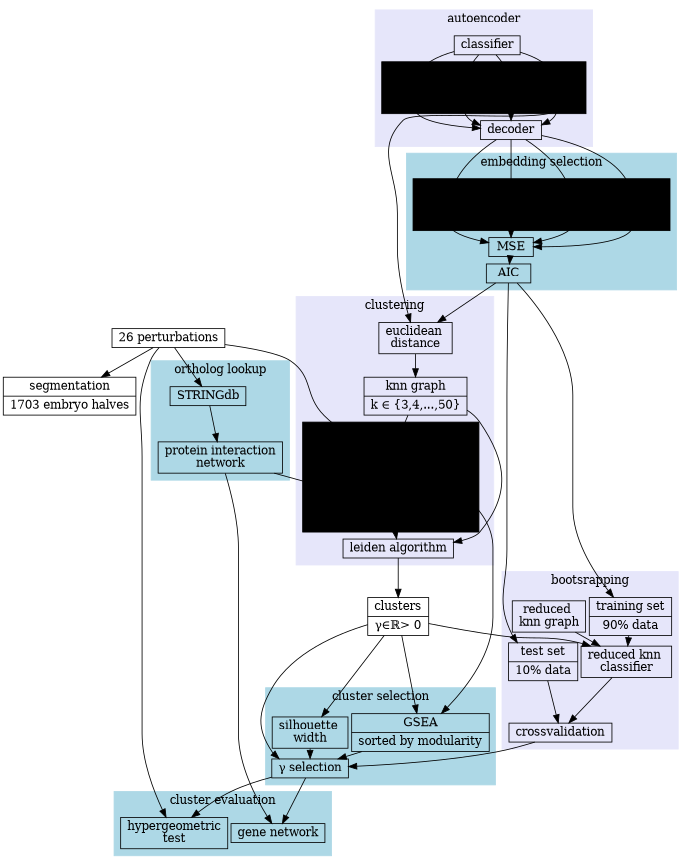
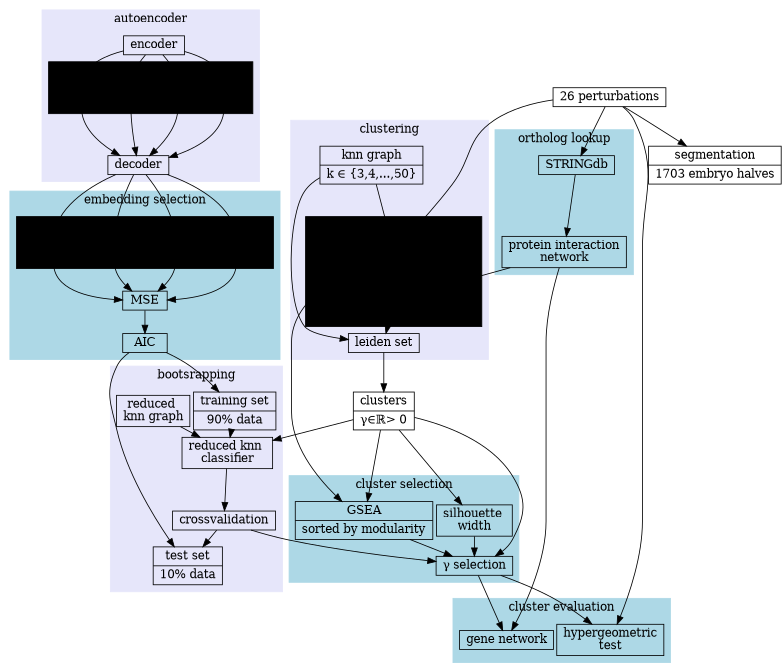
node "classifier": label "classifier" -> "encoder"
node "euclidean distance": removed
node "leiden algorithm": label "leiden algorithm" -> "leiden set"
edge "test set" -> "crossvalidation": reversed
